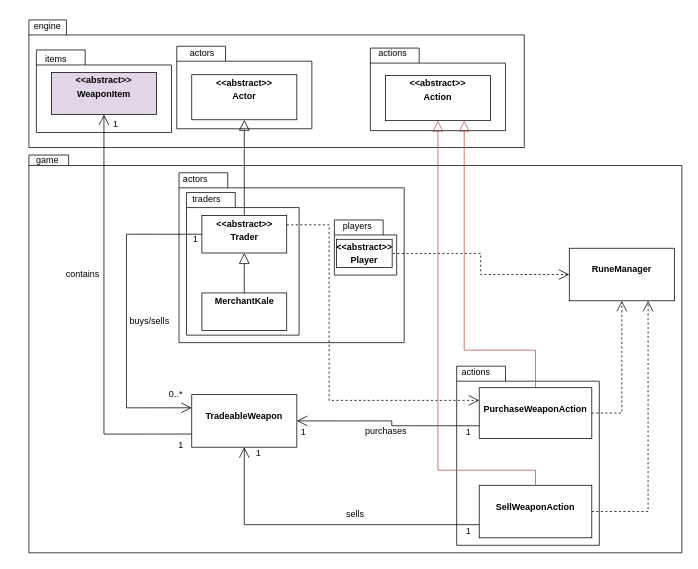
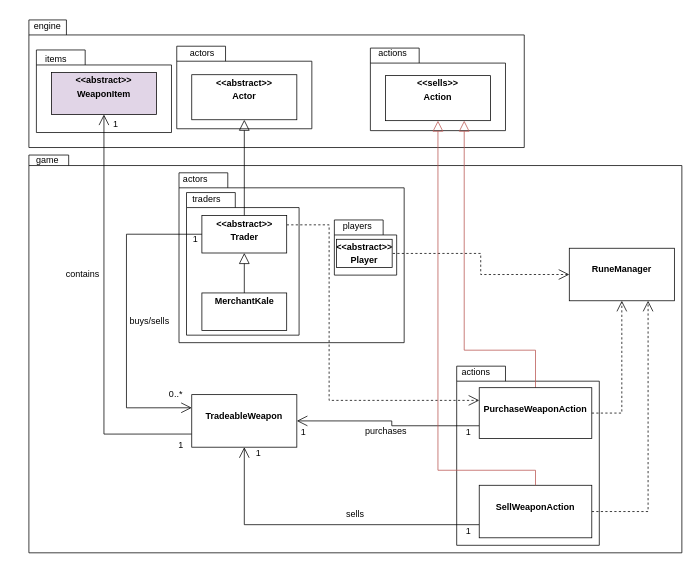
node "<<abstract>> Action": label "<<abstract>> Action" -> "<<sells>> Action"
